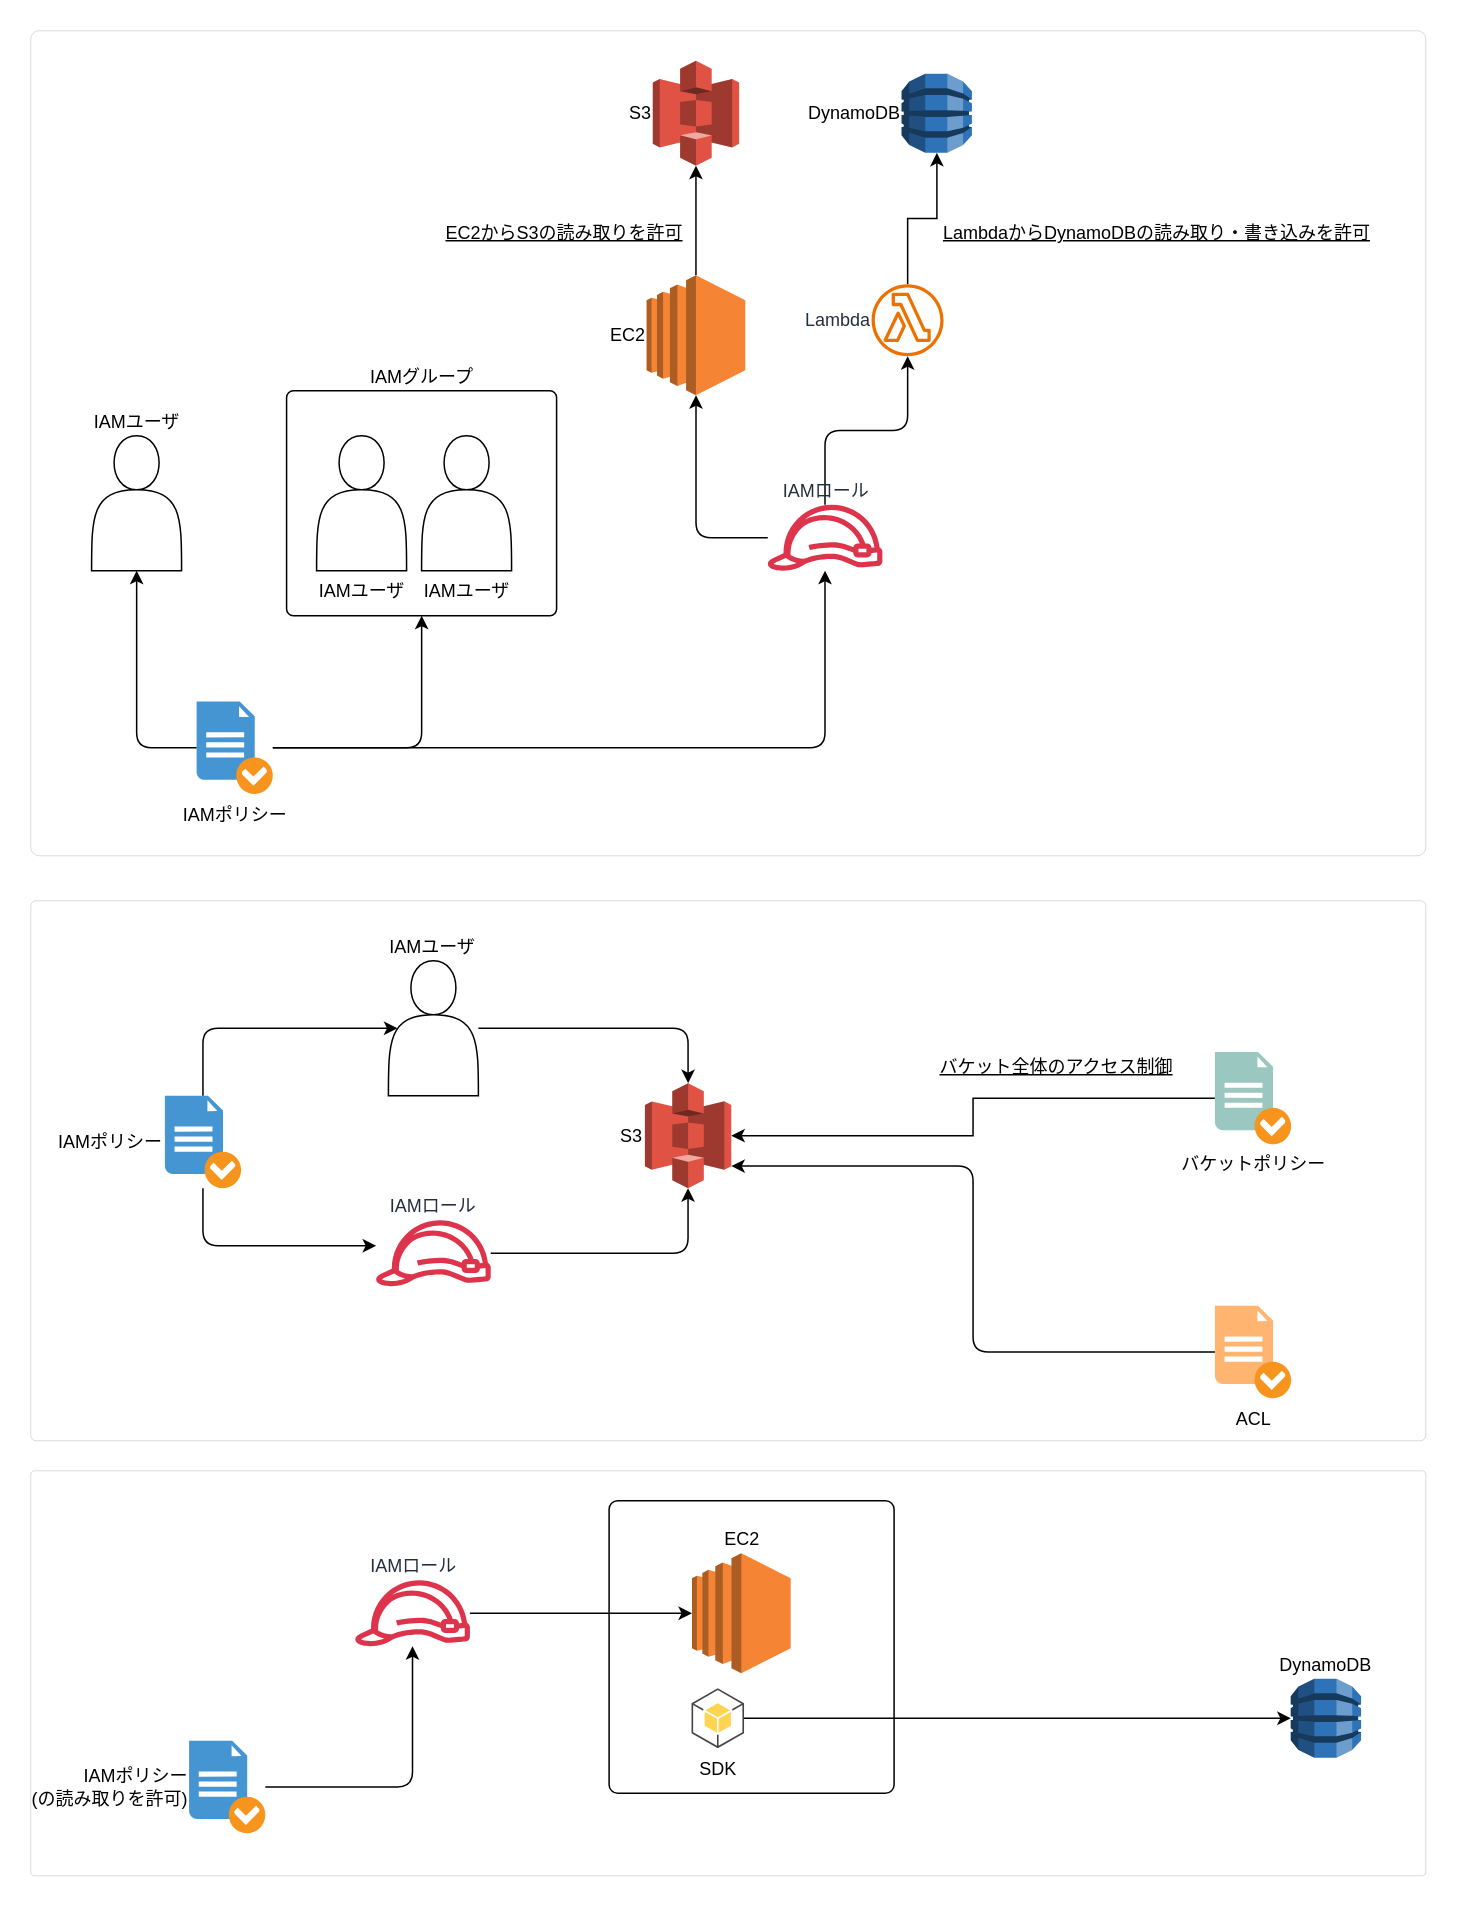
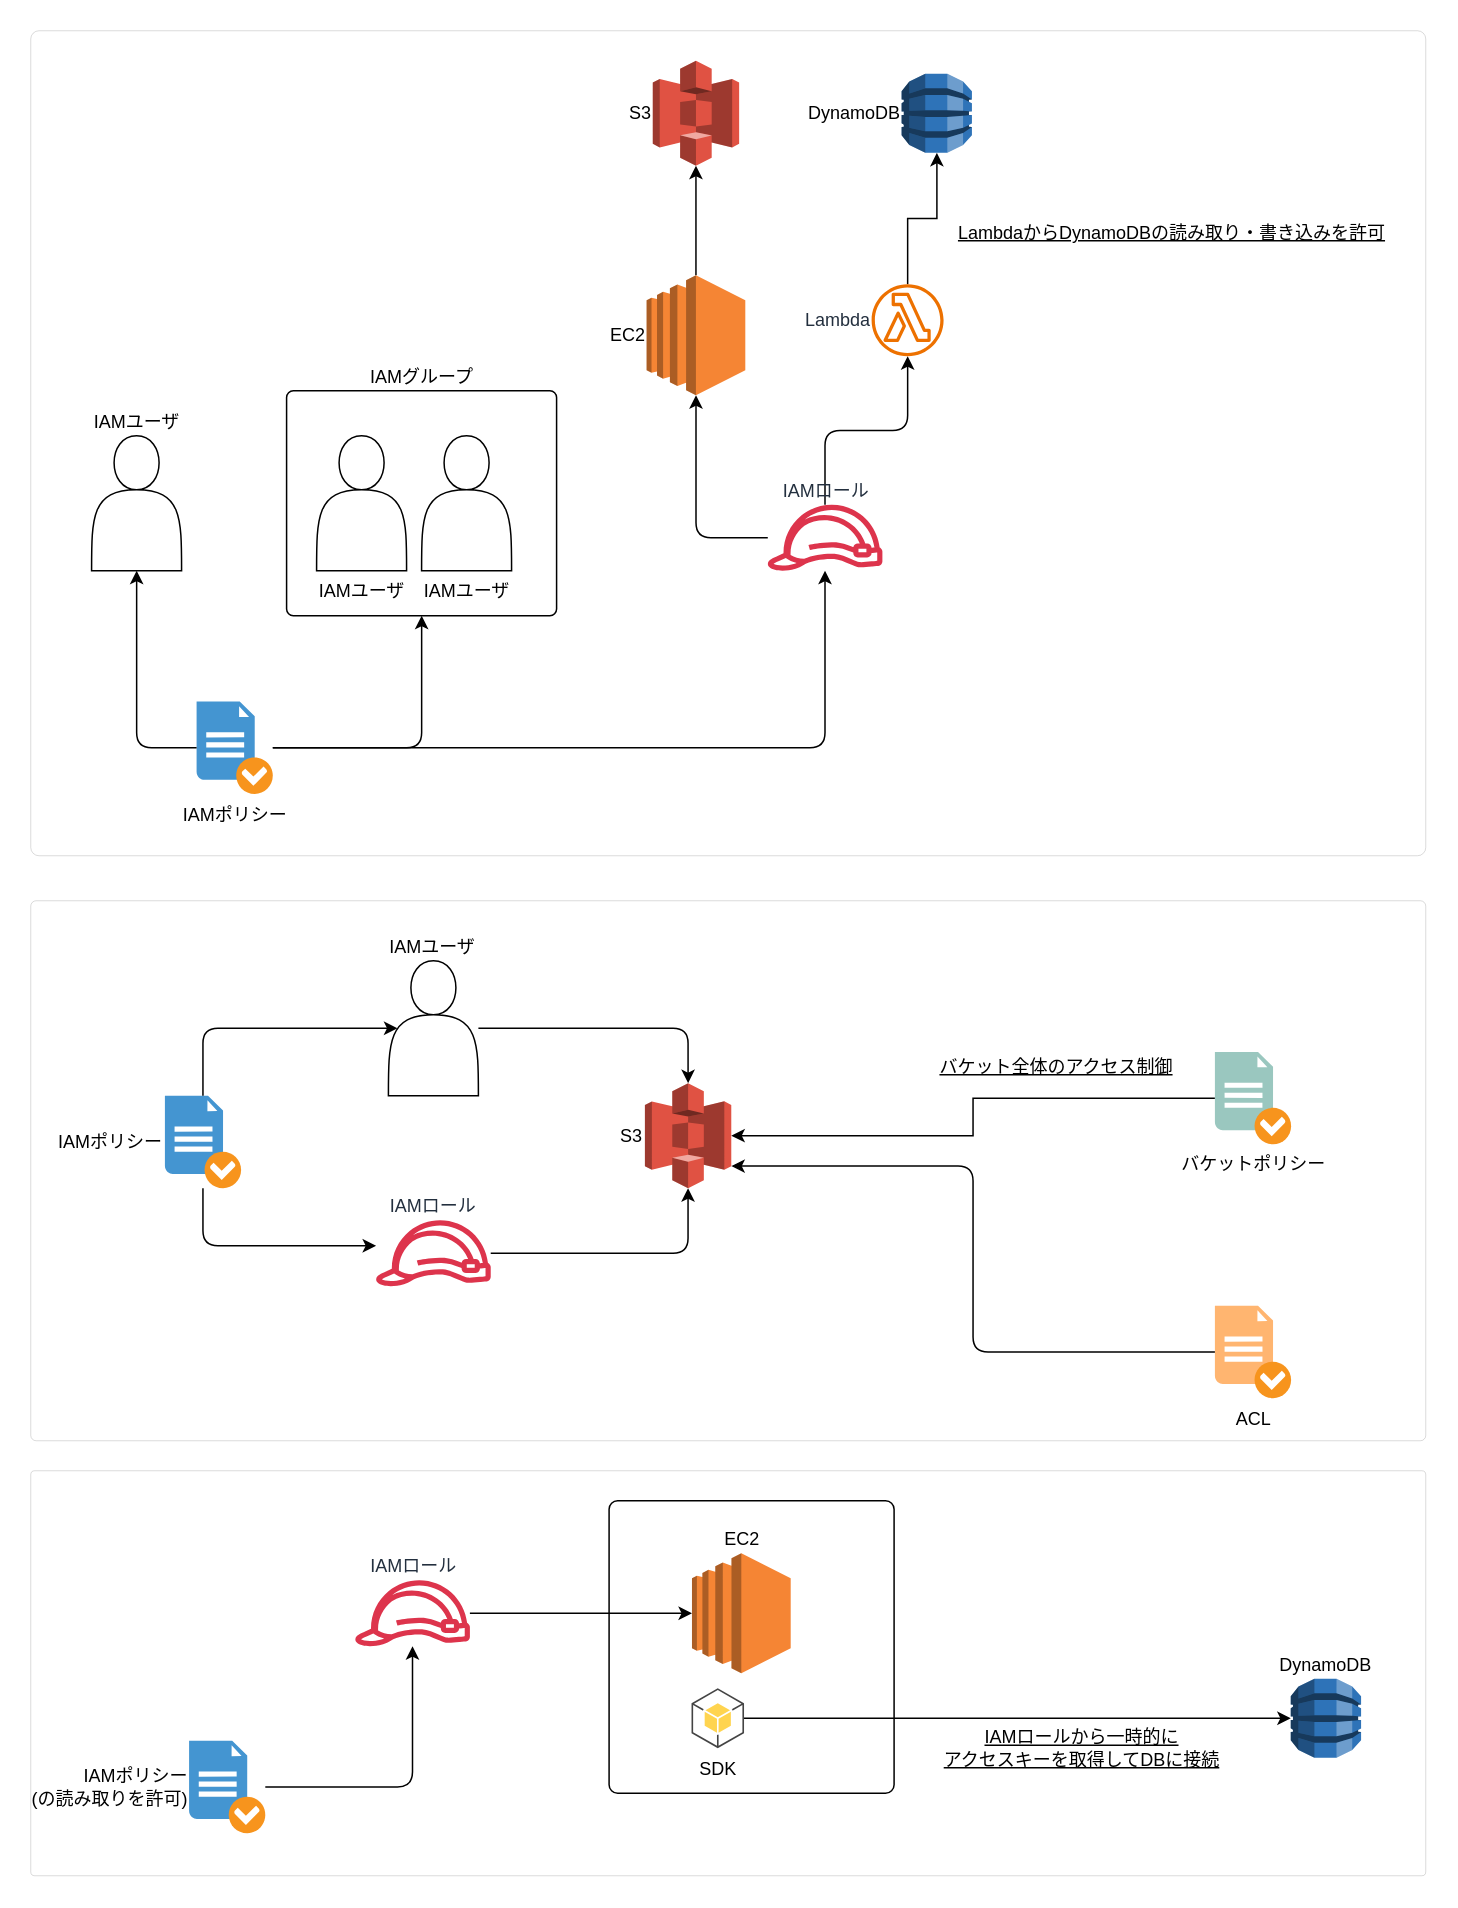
node "EC2からS3の読み取りを許可": removed
node "LambdaからDynamoDBの読み取り・書き込みを許可": moved (1157, 233) -> (1172, 233)
node "IAMロールから一時的に アクセスキーを取得してDBに接続": added
